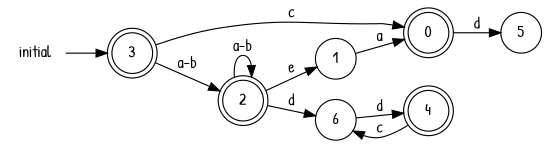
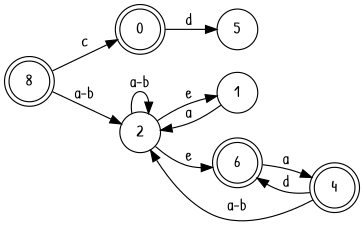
edge "1" -> "0": now "1" -> "2"
node "initial": removed
node "3": label "3" -> "8"
node "2": shape doublecircle -> circle
edge "2" -> "6": label "d" -> "e"
edge "6" -> "4": label "d" -> "a"
node "6": shape circle -> doublecircle
edge "4" -> "6": label "c" -> "d"
edge "4" -> "2": added, label "a-b"
